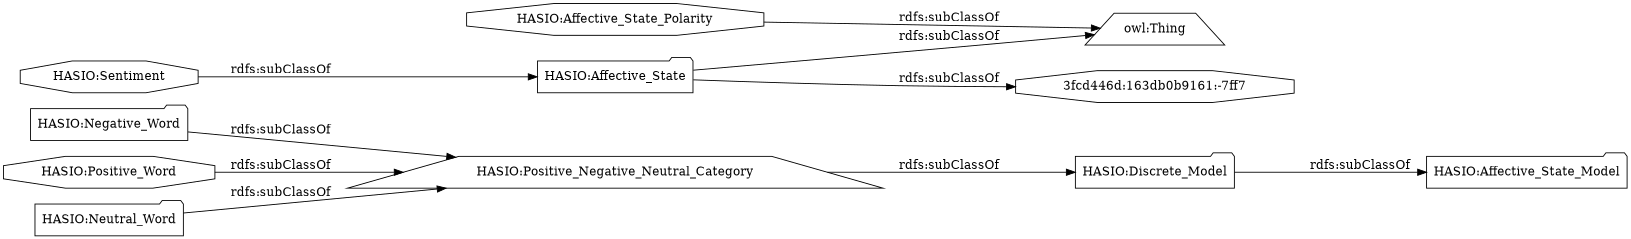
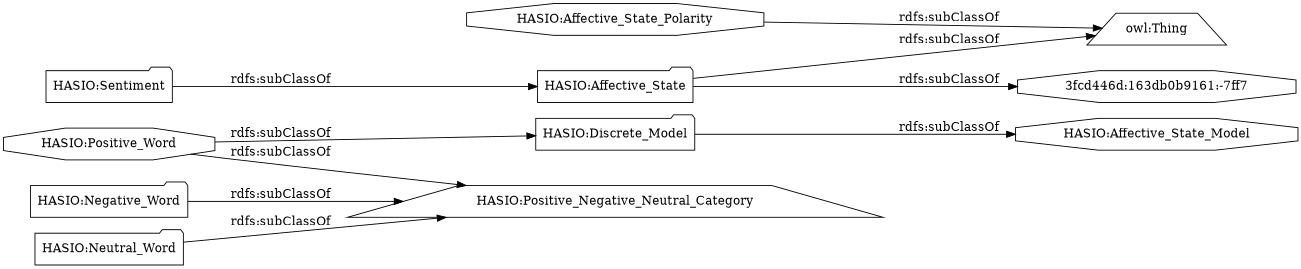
node "HASIO:Sentiment": shape octagon -> folder
edge "HASIO:Positive_Negative_Neutral_Category" -> "HASIO:Discrete_Model": now "HASIO:Positive_Word" -> "HASIO:Discrete_Model"
node "HASIO:Affective_State_Model": shape folder -> octagon
